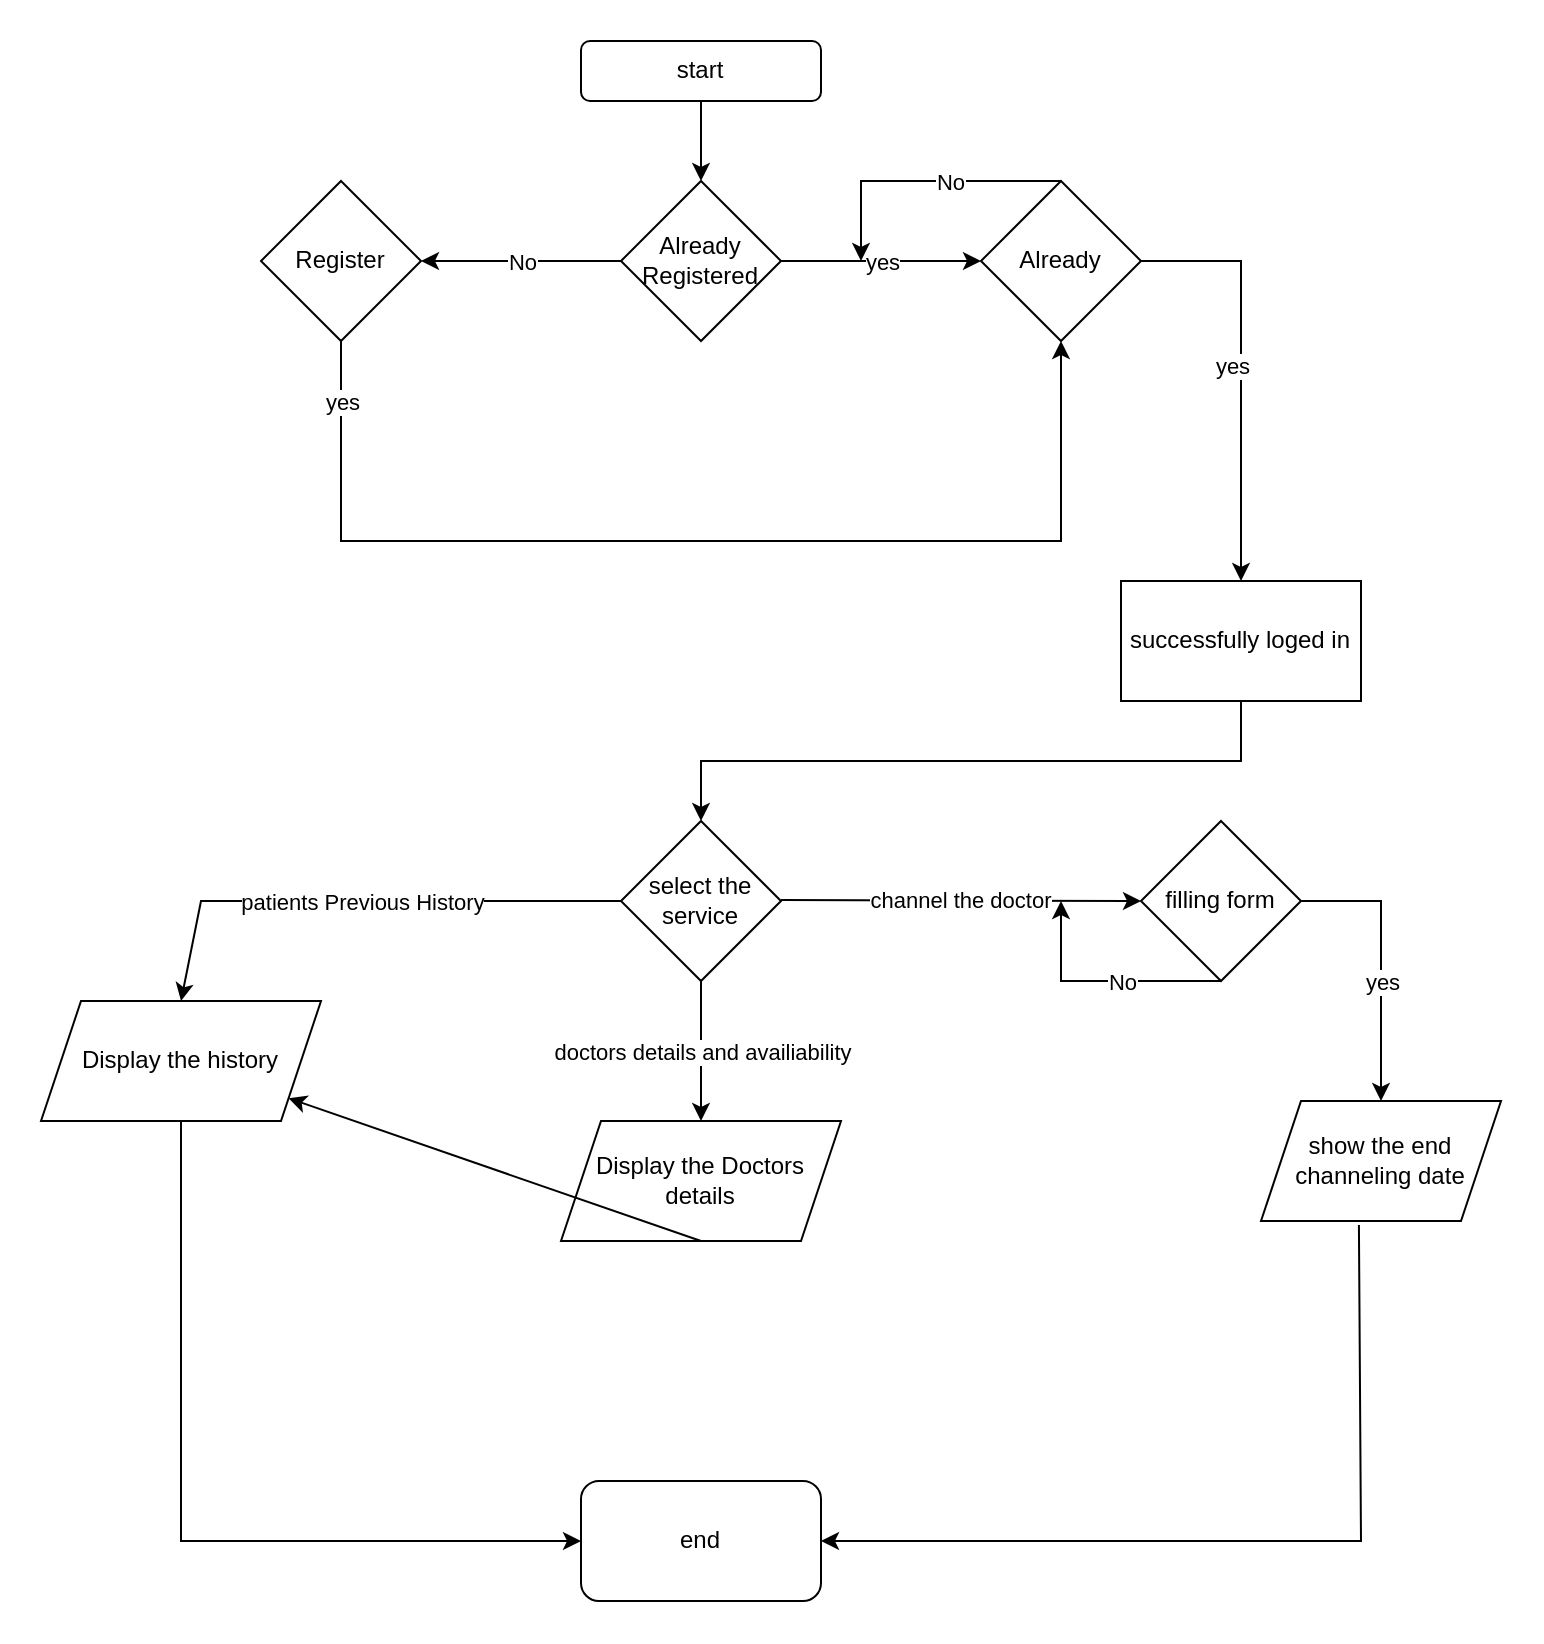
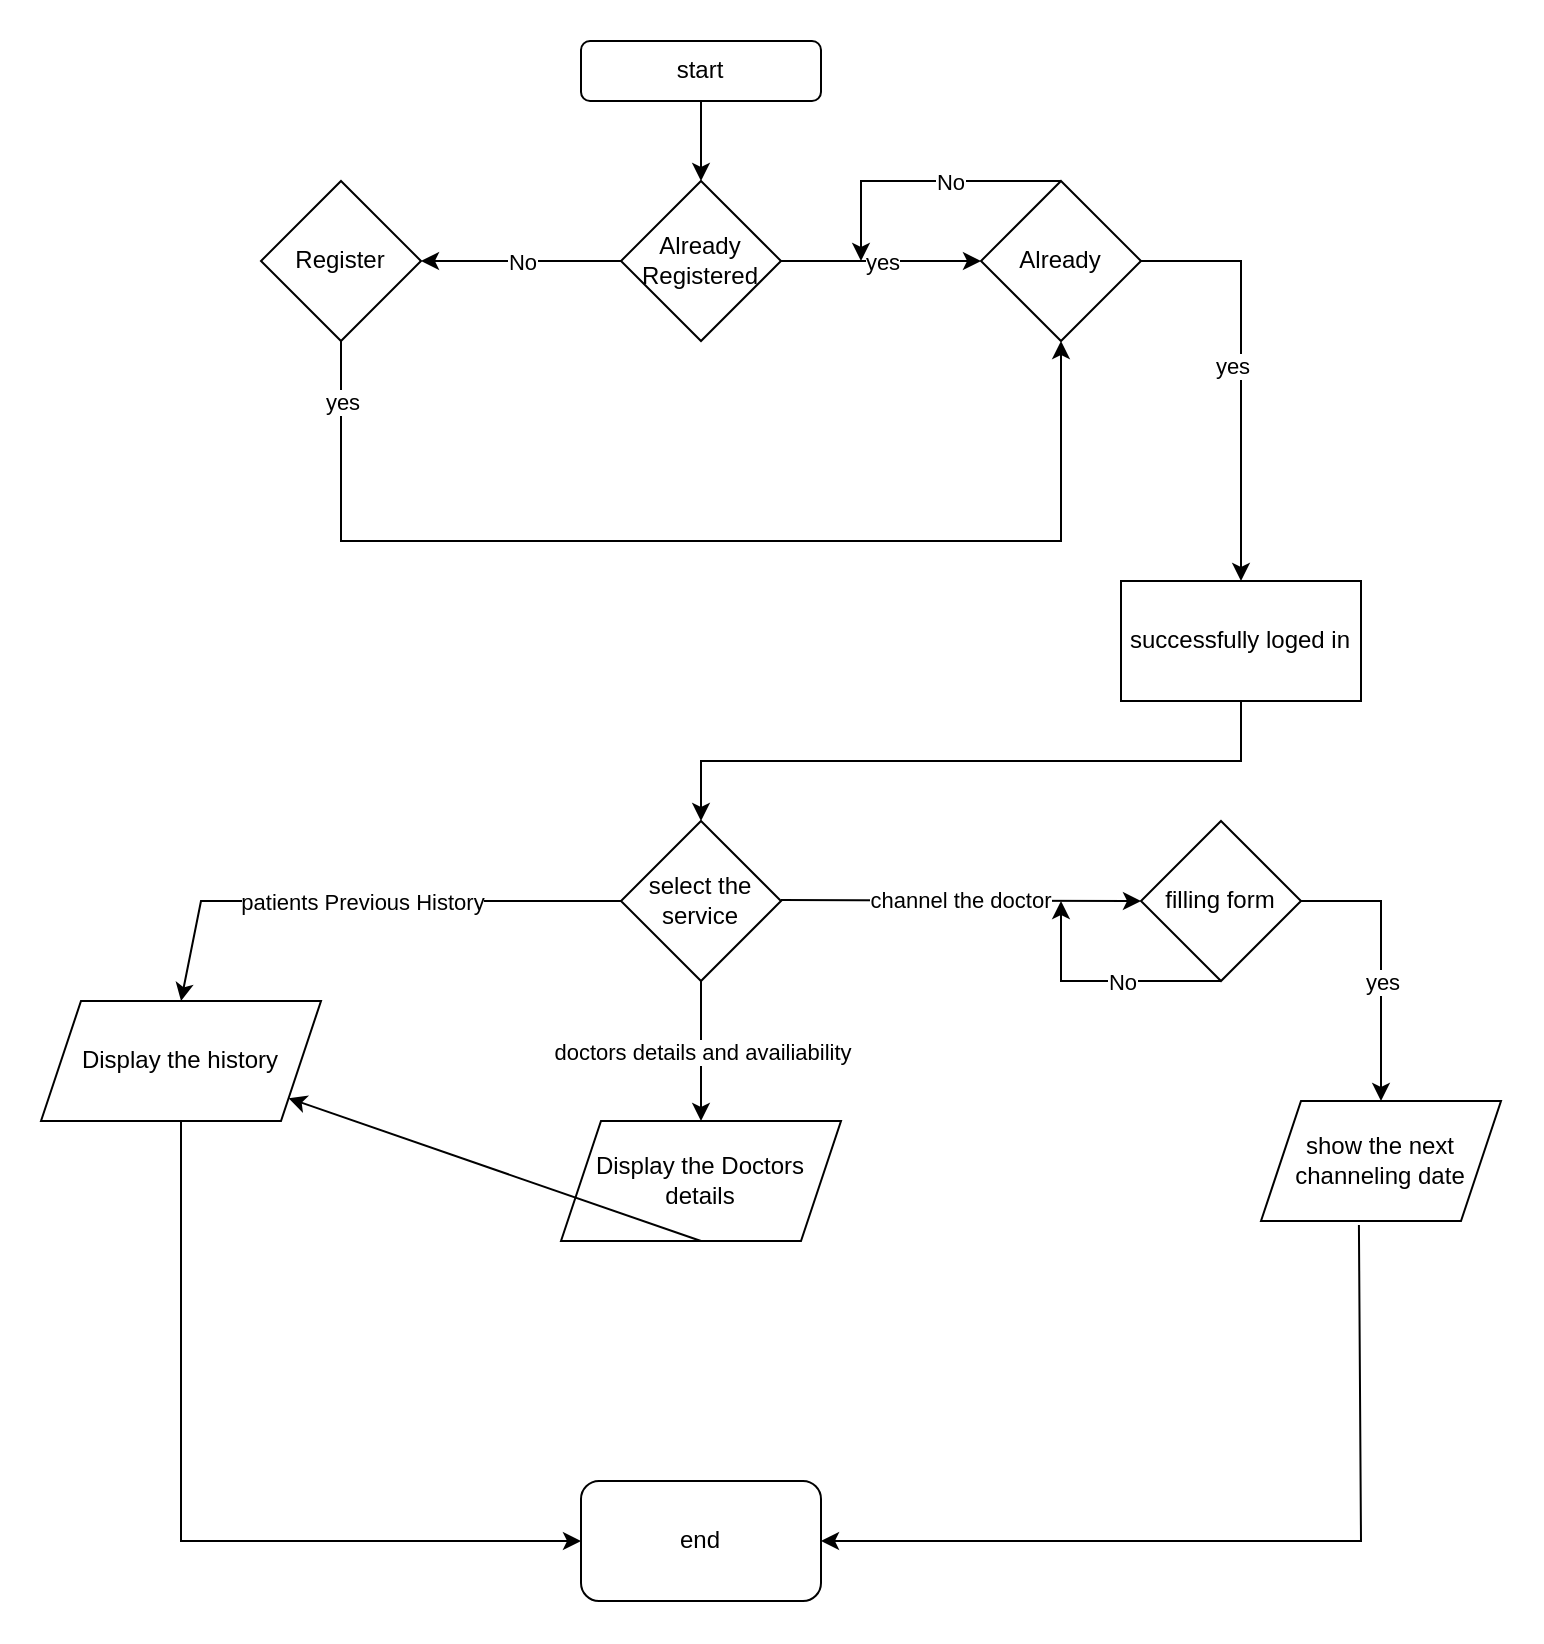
node "show the end channeling date": label "show the end channeling date" -> "show the next channeling date"
